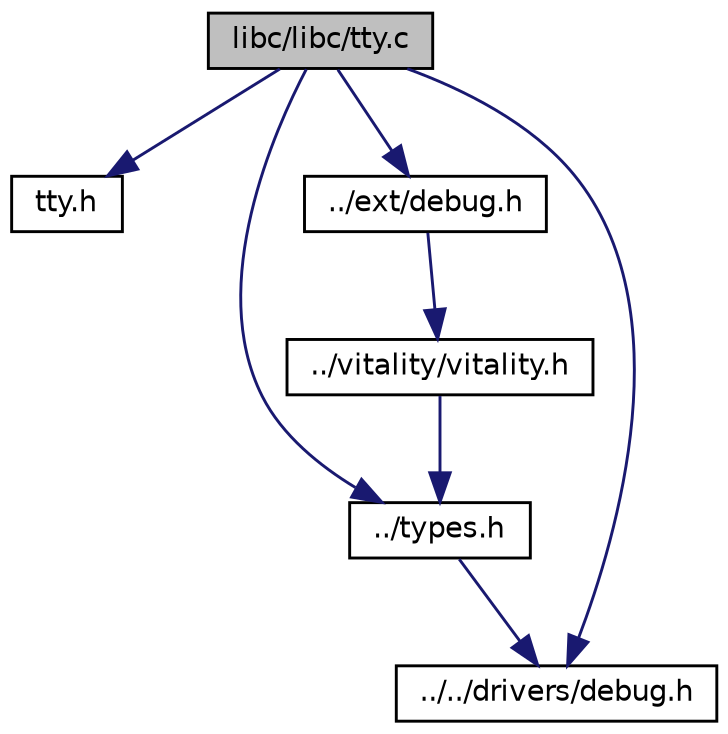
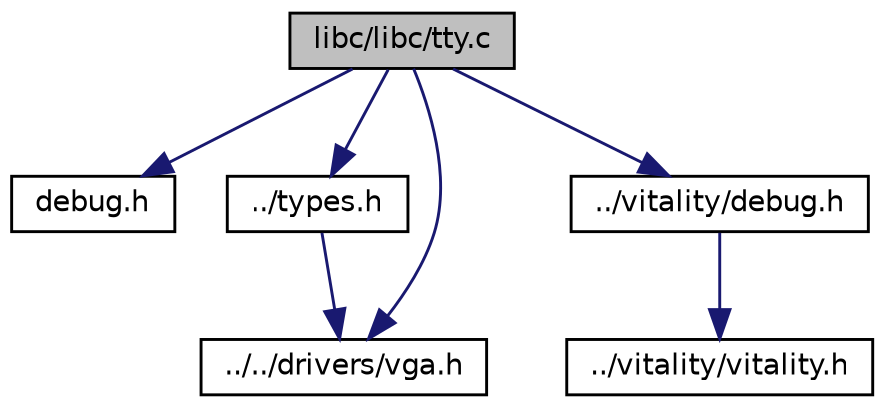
node "tty.h": label "tty.h" -> "debug.h"
node "../ext/debug.h": label "../ext/debug.h" -> "../vitality/debug.h"
edge "../vitality/vitality.h" -> "../types.h": removed
node "../../drivers/debug.h": label "../../drivers/debug.h" -> "../../drivers/vga.h"
